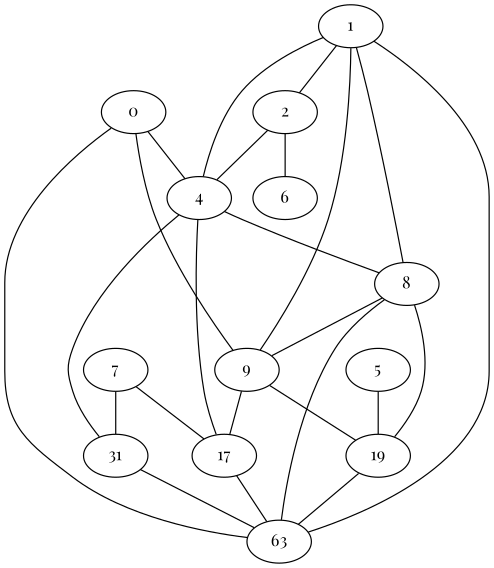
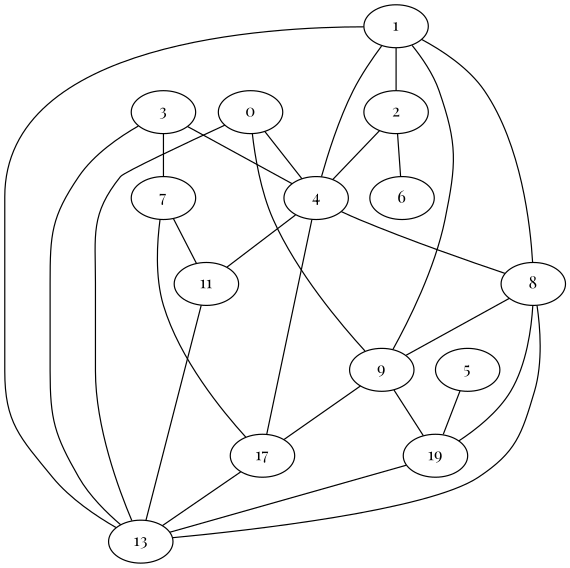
node "3": added
node "31": label "31" -> "11"
node "63": label "63" -> "13"
